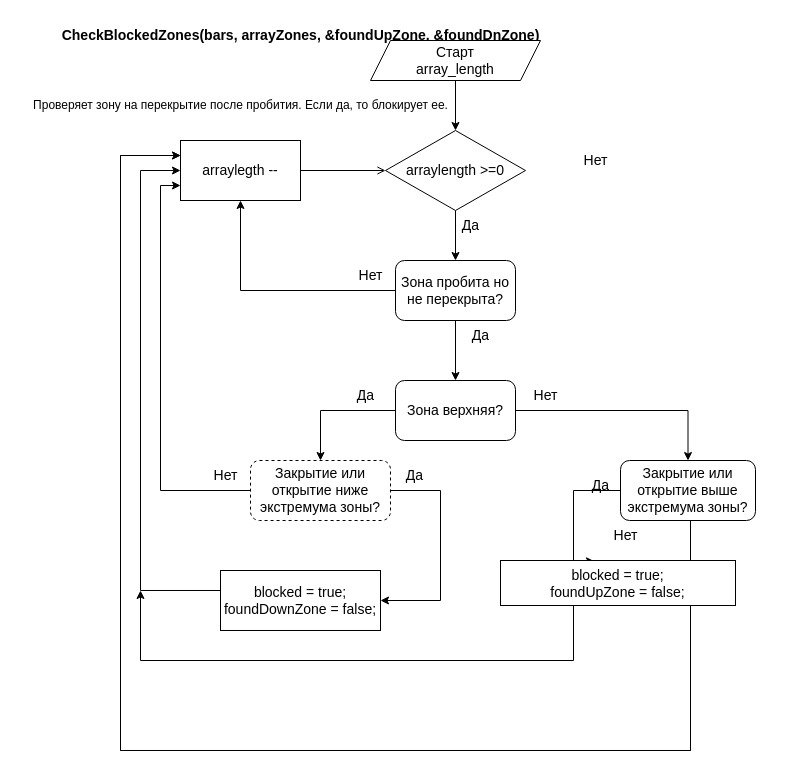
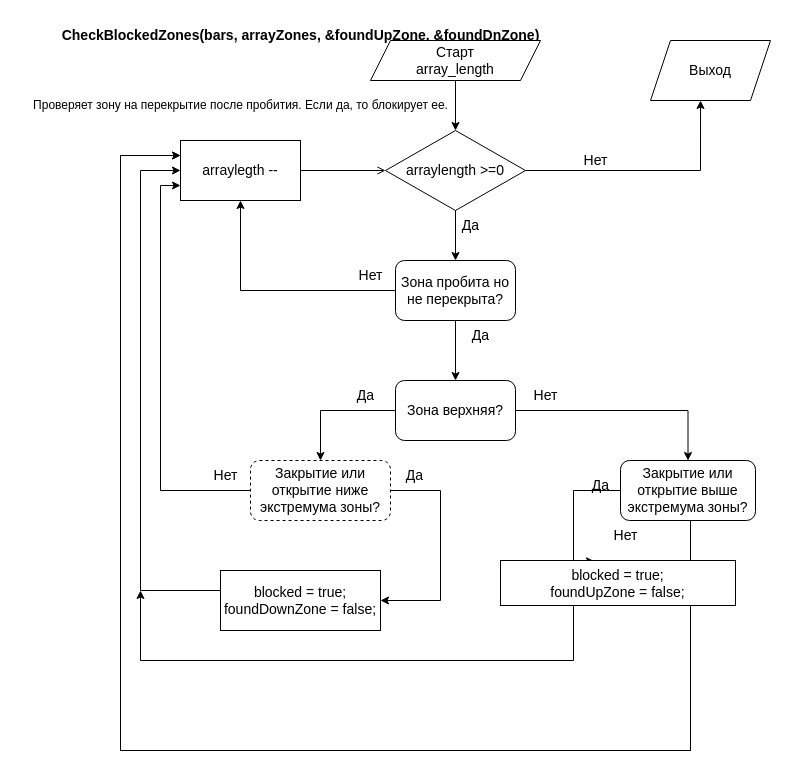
node "Выход": added
edge "arraylength >=0" -> "Выход": added
